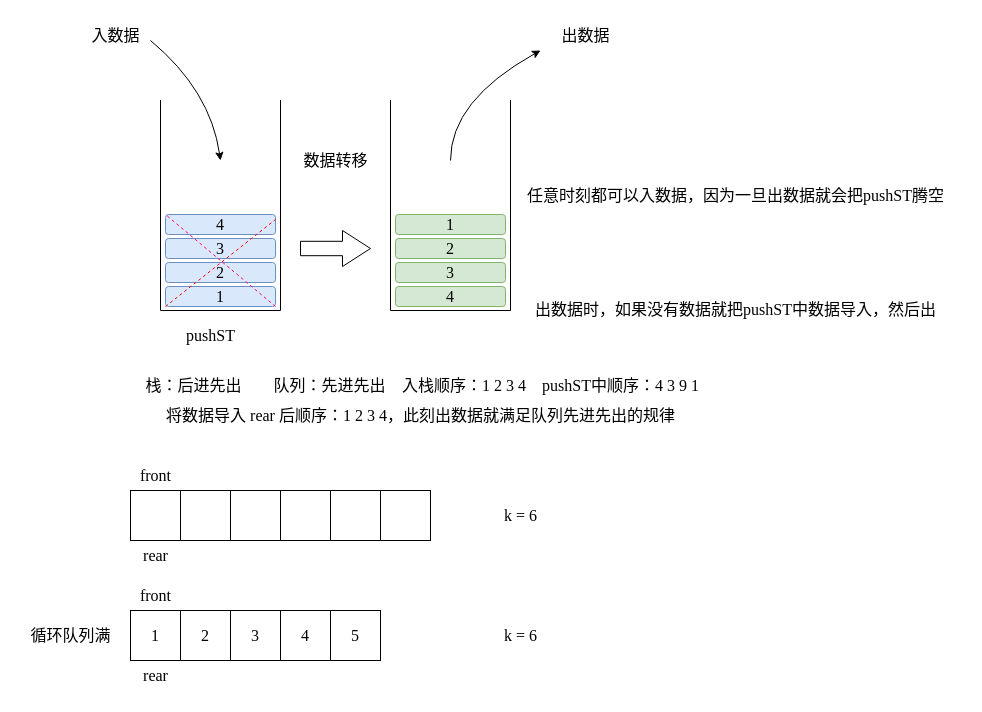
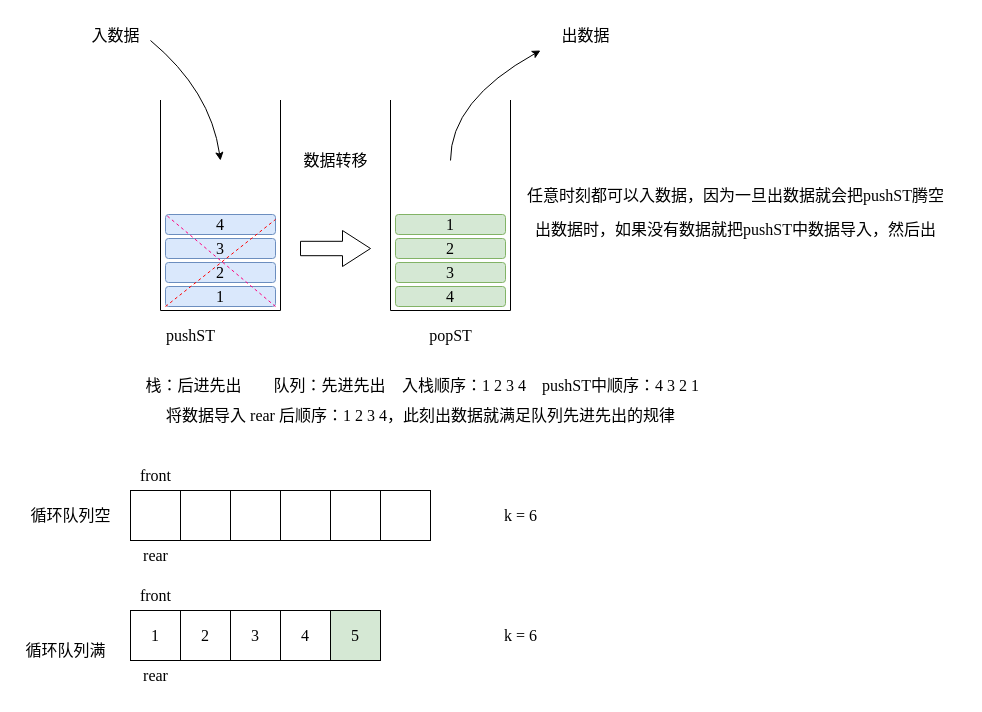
node "出数据时，如果没有数据就把pushST中数据导入，然后出": moved (736, 310) -> (736, 230)
node "pushST": moved (211, 336) -> (191, 336)
node "popST": added
node "入栈顺序：1 2 3 4 pushST中顺序：4 3 9 1": label "入栈顺序：1 2 3 4 pushST中顺序：4 3 9 1" -> "入栈顺序：1 2 3 4 pushST中顺序：4 3 2 1"
node "循环队列空": added
node "循环队列满": moved (71, 636) -> (66, 651)
node "5": fillcolor #ffffff -> #d5e8d4
